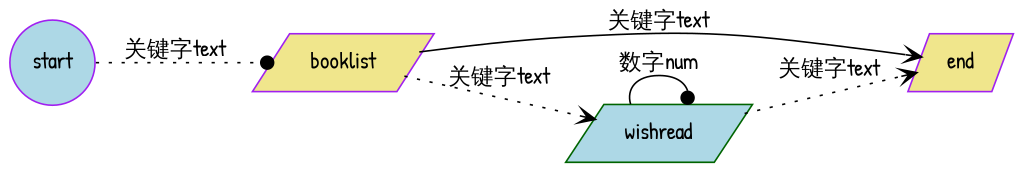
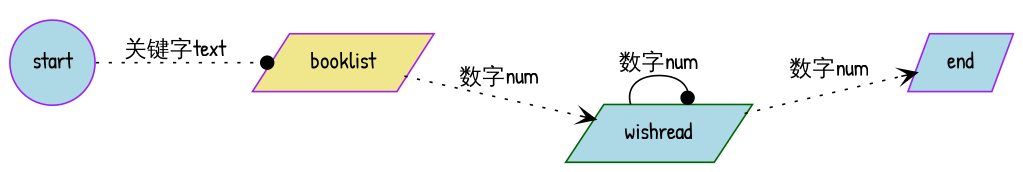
edge "booklist" -> "end": removed, label "关键字text"
node "end": fillcolor khaki -> lightblue
edge "wishread" -> "end": label "关键字text" -> "数字num"
edge "booklist" -> "wishread": label "关键字text" -> "数字num"
